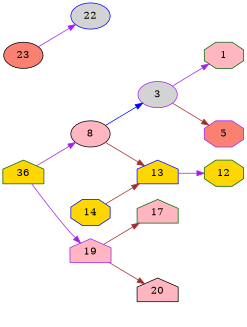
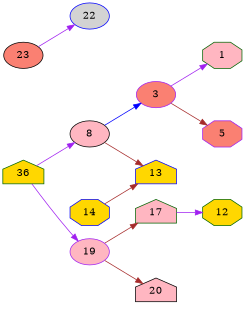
node "3": fillcolor lightgrey -> salmon
edge "13" -> "12": now "17" -> "12"
node "19": shape house -> ellipse
